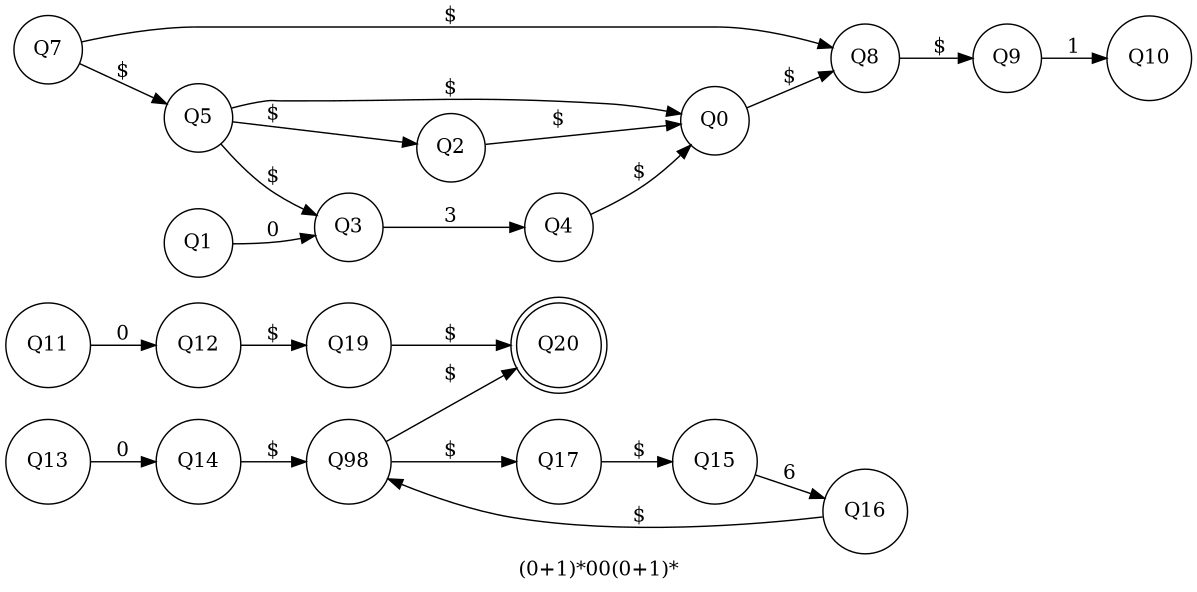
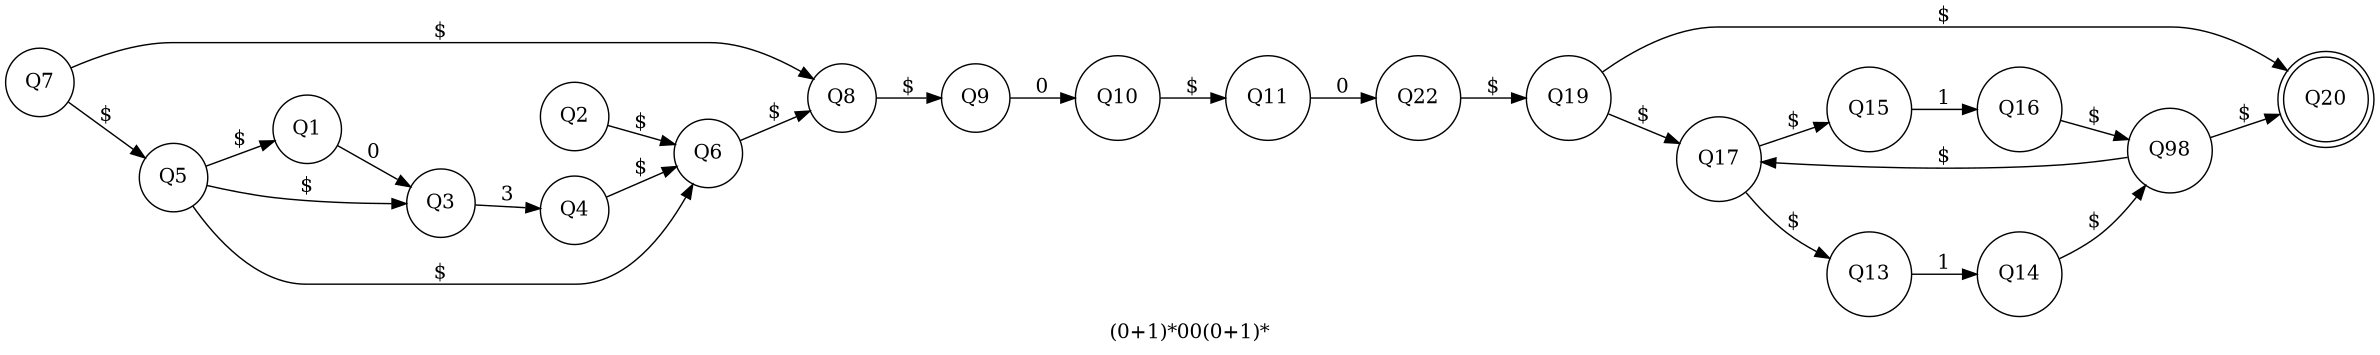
edge "Q9" -> "Q10": label "1" -> "0"
edge "Q10" -> "Q11": added, label "$"
node "Q0": label "Q0" -> "Q6"
edge "Q19" -> "Q17": added, label "$"
edge "Q5" -> "Q2": now "Q5" -> "Q1"
edge "Q17" -> "Q13": added, label "$"
node "Q12": label "Q12" -> "Q22"
edge "Q13" -> "Q14": label "0" -> "1"
edge "Q15" -> "Q16": label "6" -> "1"
